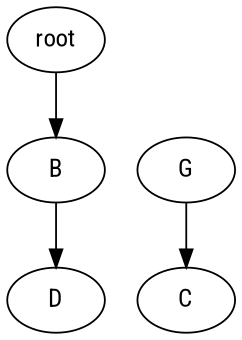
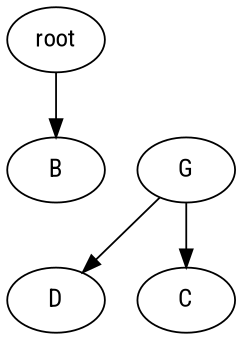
edge "B" -> "D": now "G" -> "D"
